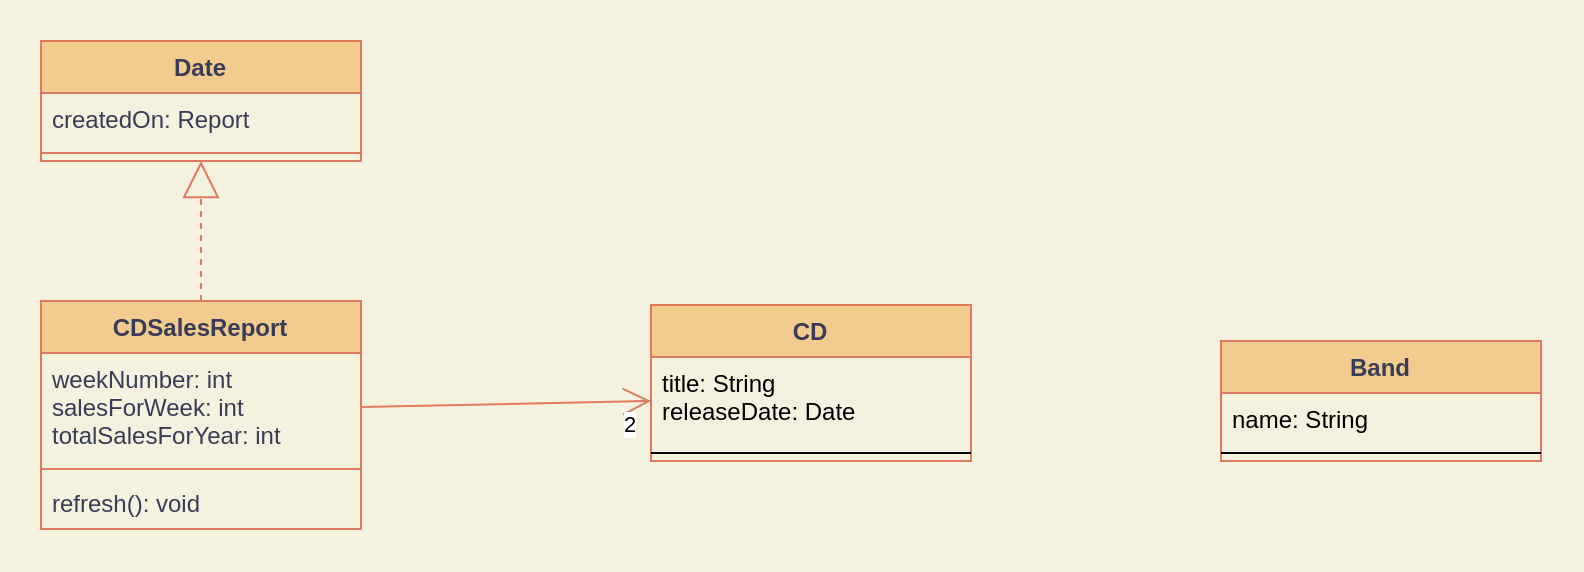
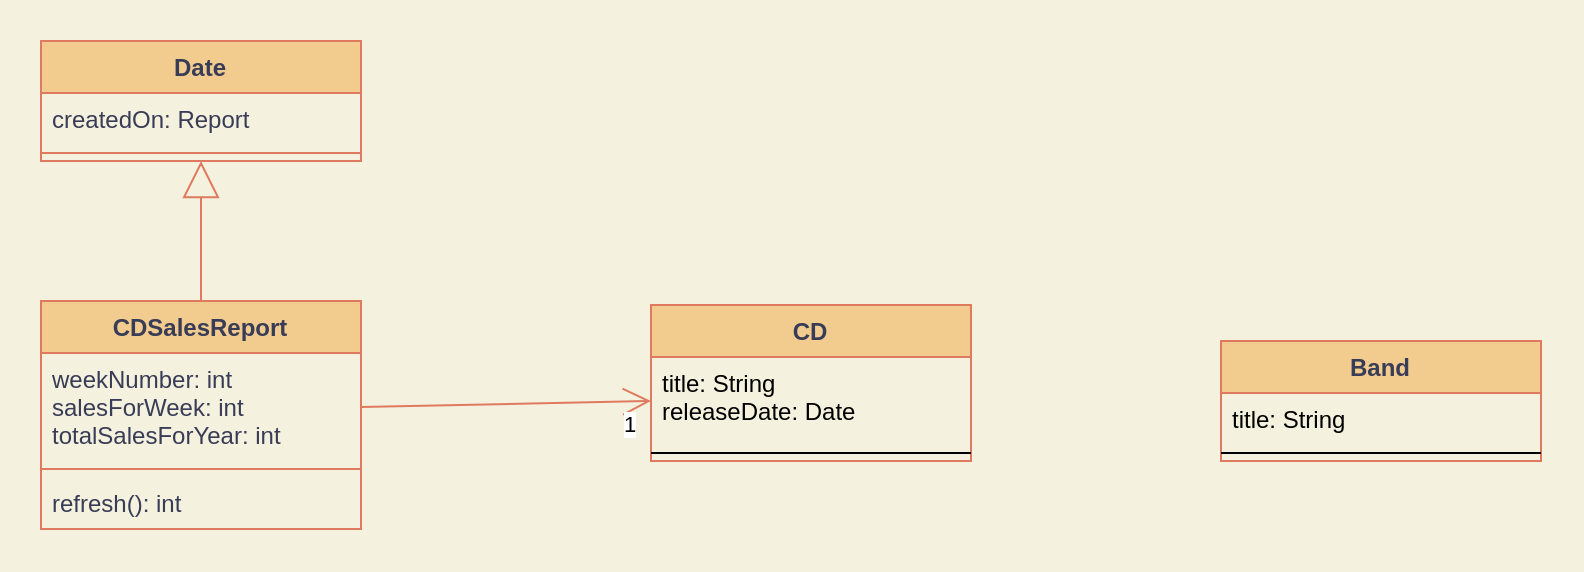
edge "CDSalesReport" -> "Date": style dashed -> solid
node "name: String": label "name: String" -> "title: String"
node "2": label "2" -> "1"
node "refresh(): void": label "refresh(): void" -> "refresh(): int"
